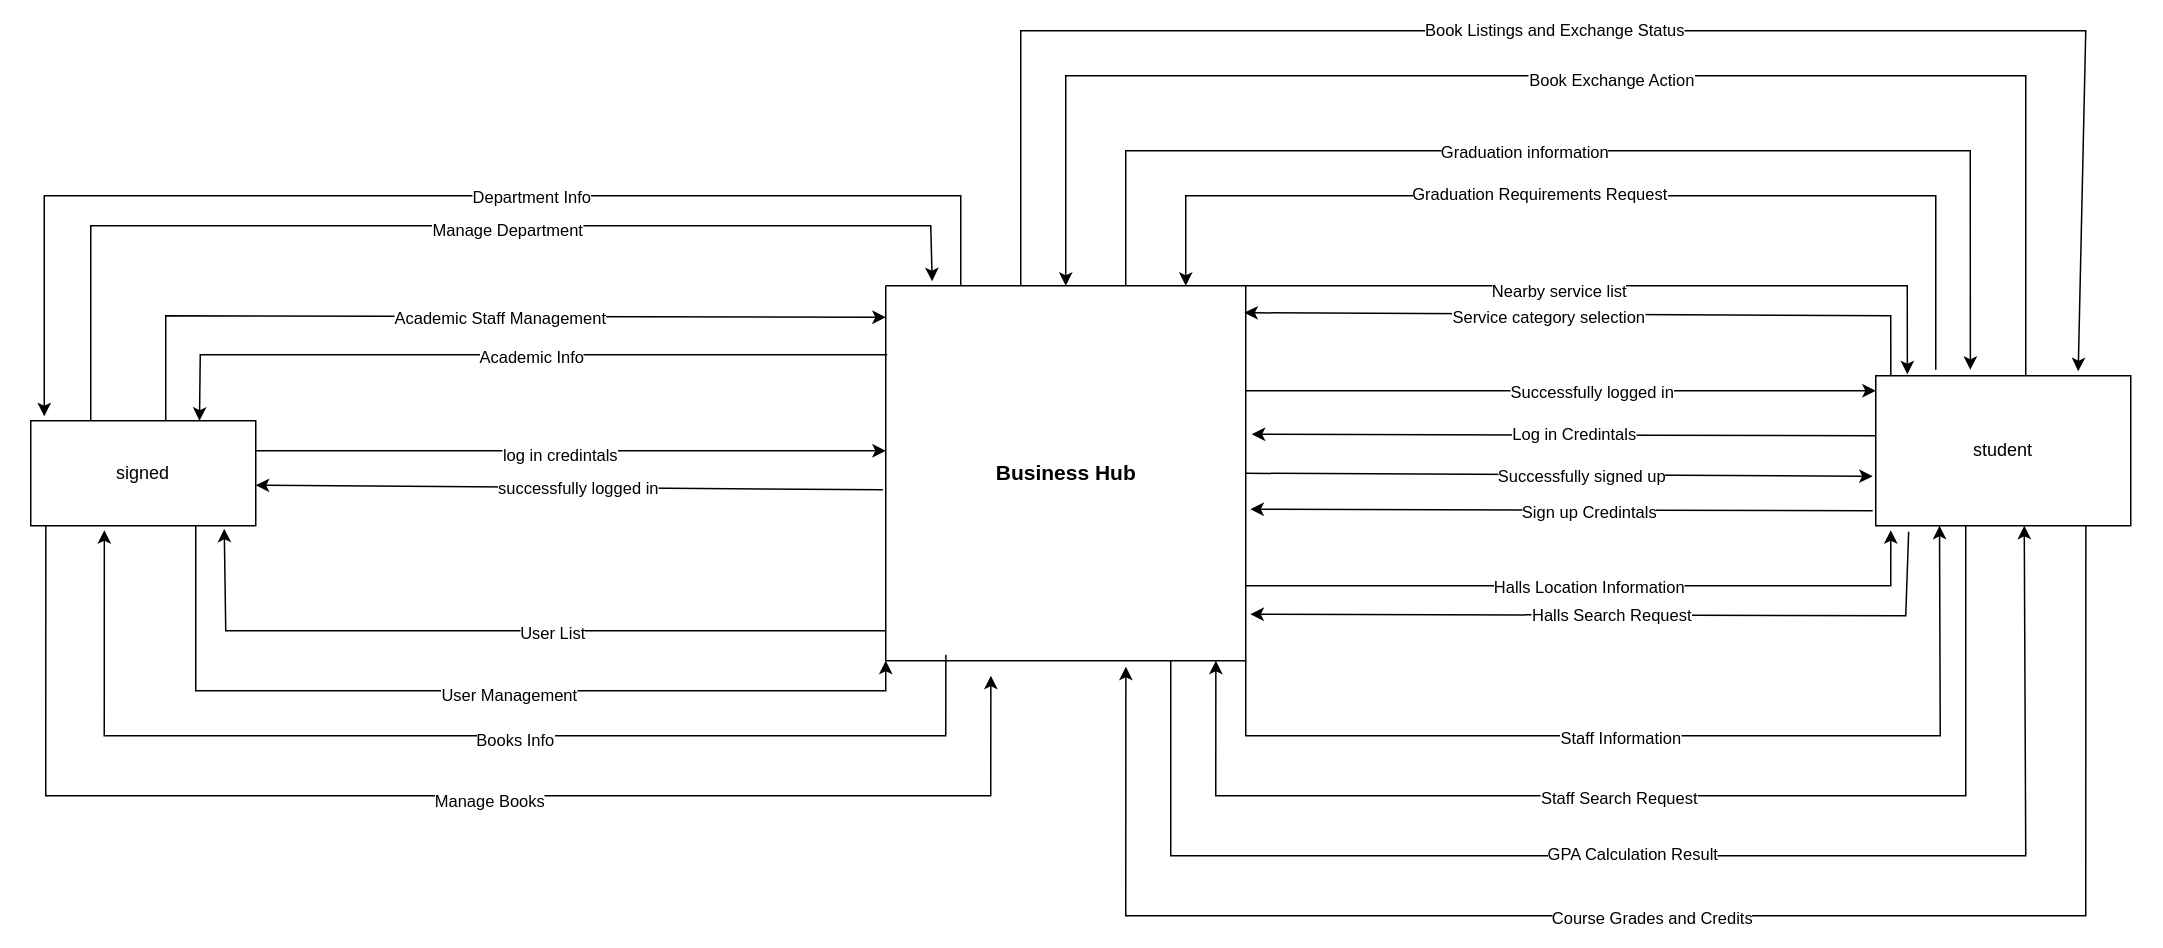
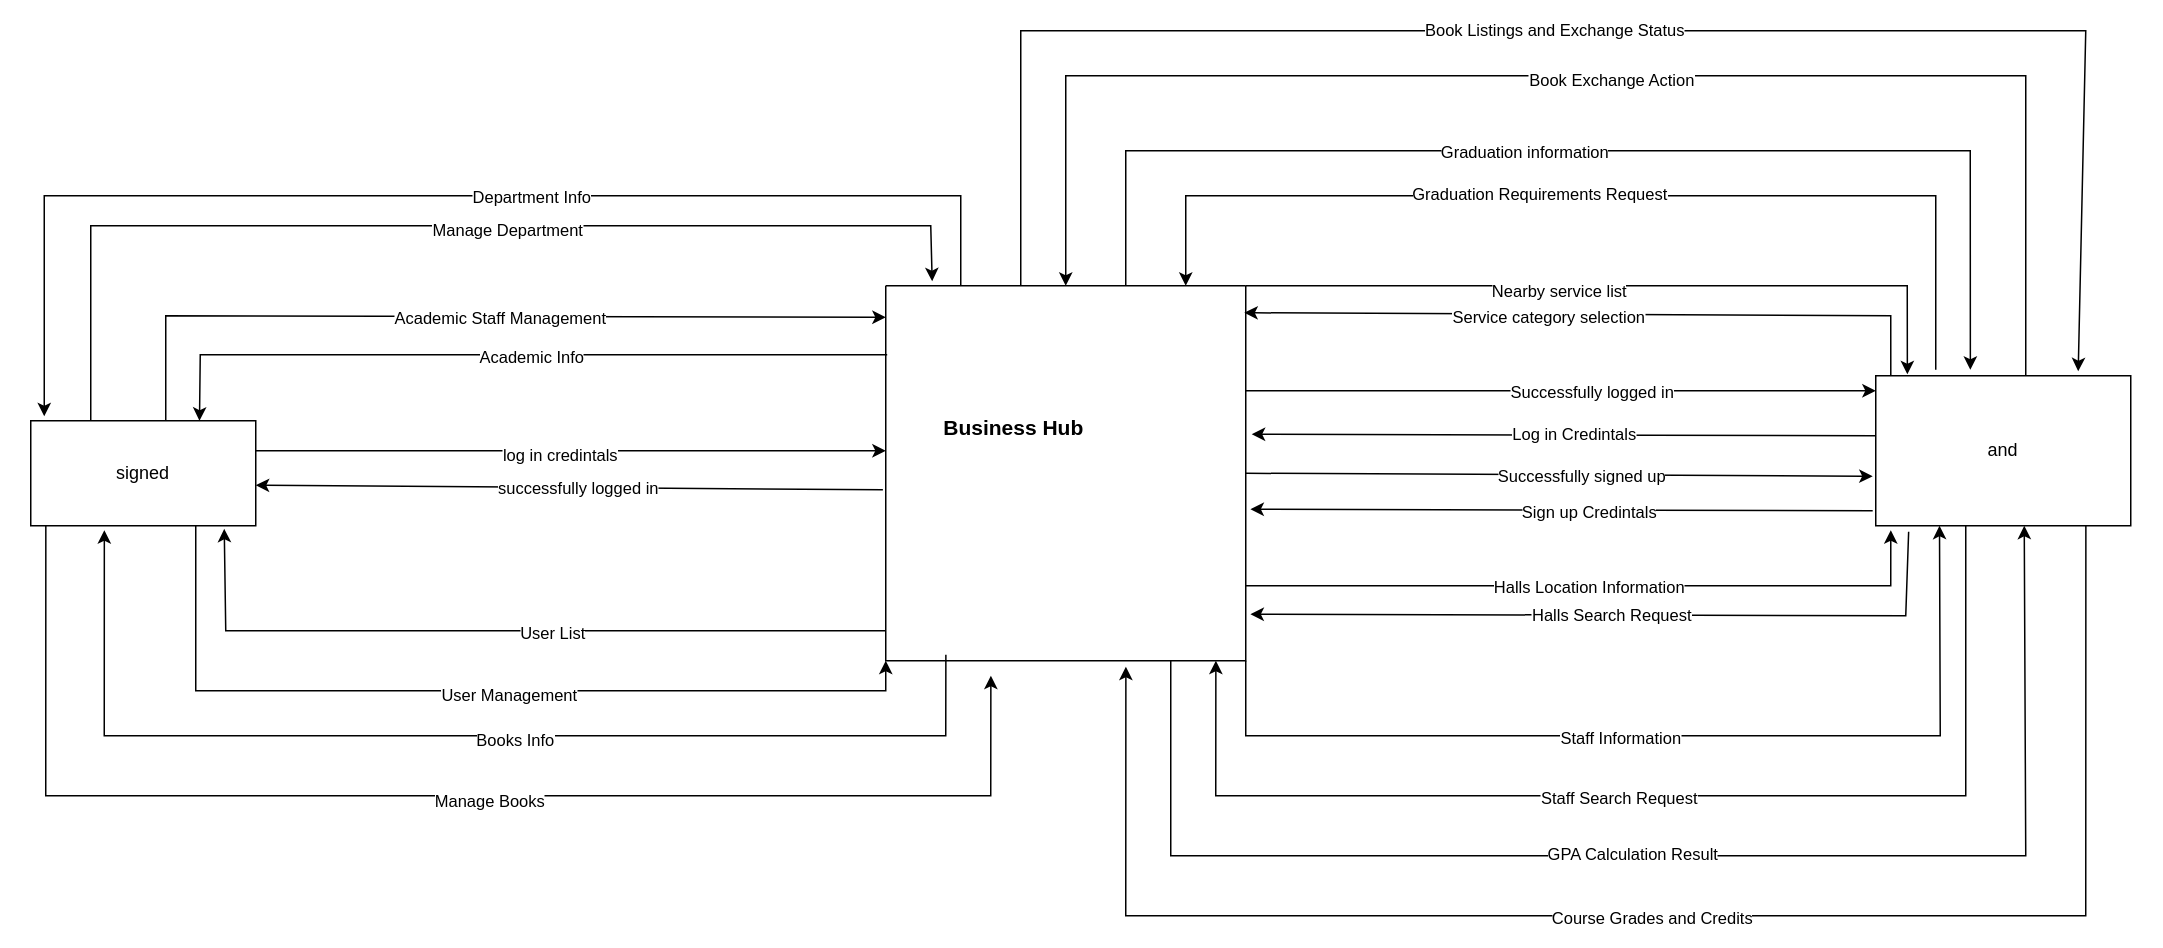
node "student": label "student" -> "and"
node "Business Hub": moved (1066, 473) -> (1013, 428)
